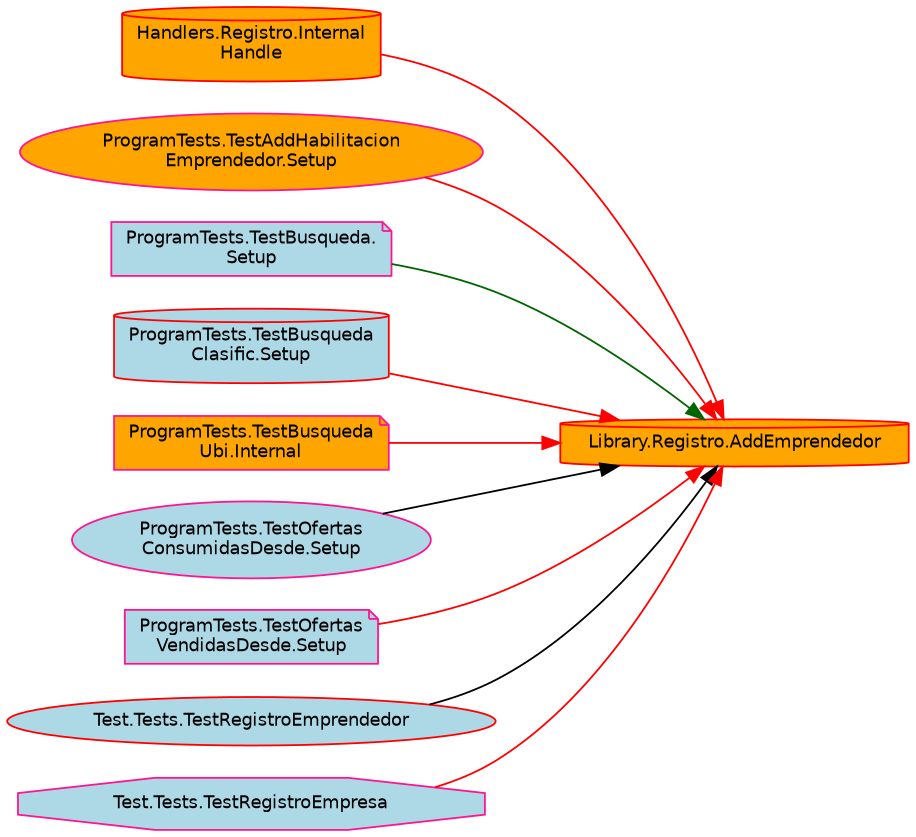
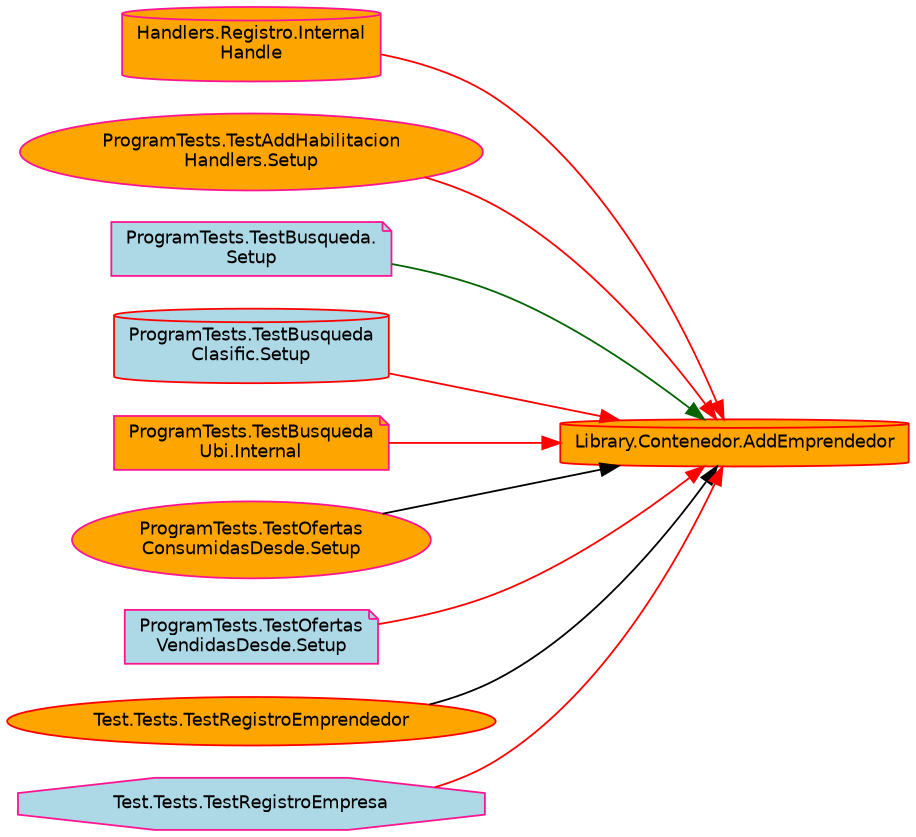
node "Handlers.Registro.Internal Handle": color red -> deeppink
node "ProgramTests.TestAddHabilitacion Emprendedor.Setup": label "ProgramTests.TestAddHabilitacion Emprendedor.Setup" -> "ProgramTests.TestAddHabilitacion Handlers.Setup"
node "Library.Registro.AddEmprendedor": label "Library.Registro.AddEmprendedor" -> "Library.Contenedor.AddEmprendedor"
node "ProgramTests.TestOfertas ConsumidasDesde.Setup": fillcolor lightblue -> orange
node "Test.Tests.TestRegistroEmprendedor": fillcolor lightblue -> orange
